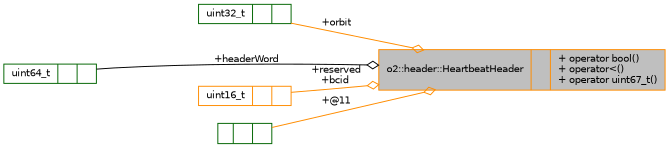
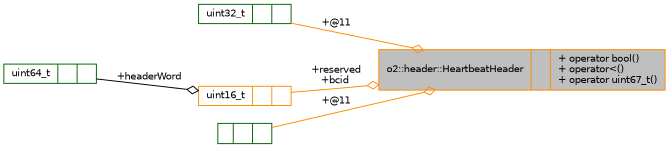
edge "uint32_t" -> "o2::header::HeartbeatHeader": label " +orbit" -> " +@11"
edge "uint64_t" -> "o2::header::HeartbeatHeader": now "uint64_t" -> "uint16_t"
